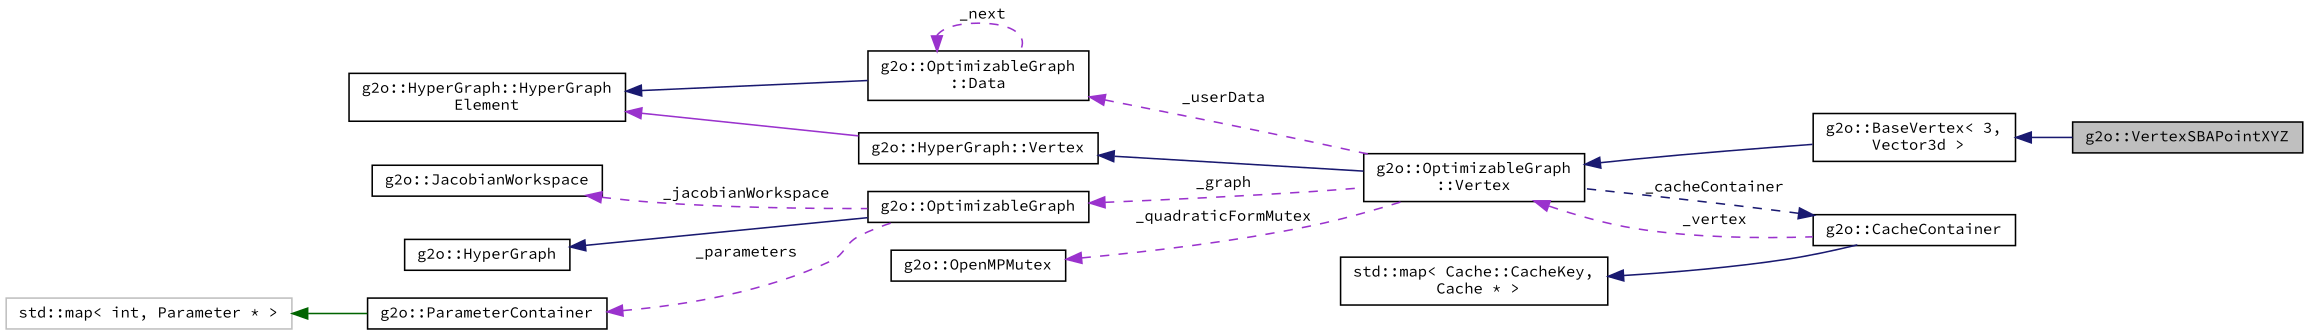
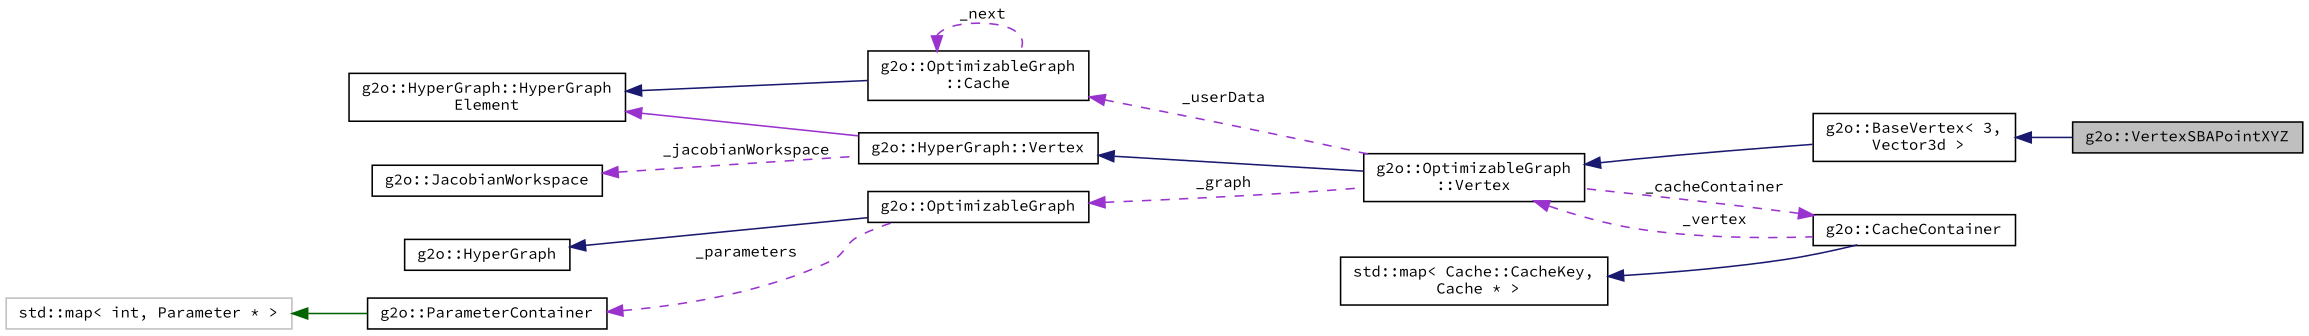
node "g2o::OptimizableGraph ::Data": label "g2o::OptimizableGraph ::Data" -> "g2o::OptimizableGraph ::Cache"
edge "g2o::OptimizableGraph ::Vertex" -> "g2o::CacheContainer": color midnightblue -> darkorchid3
edge "g2o::OptimizableGraph" -> "g2o::JacobianWorkspace": now "g2o::HyperGraph::Vertex" -> "g2o::JacobianWorkspace"
node "g2o::OpenMPMutex": removed
